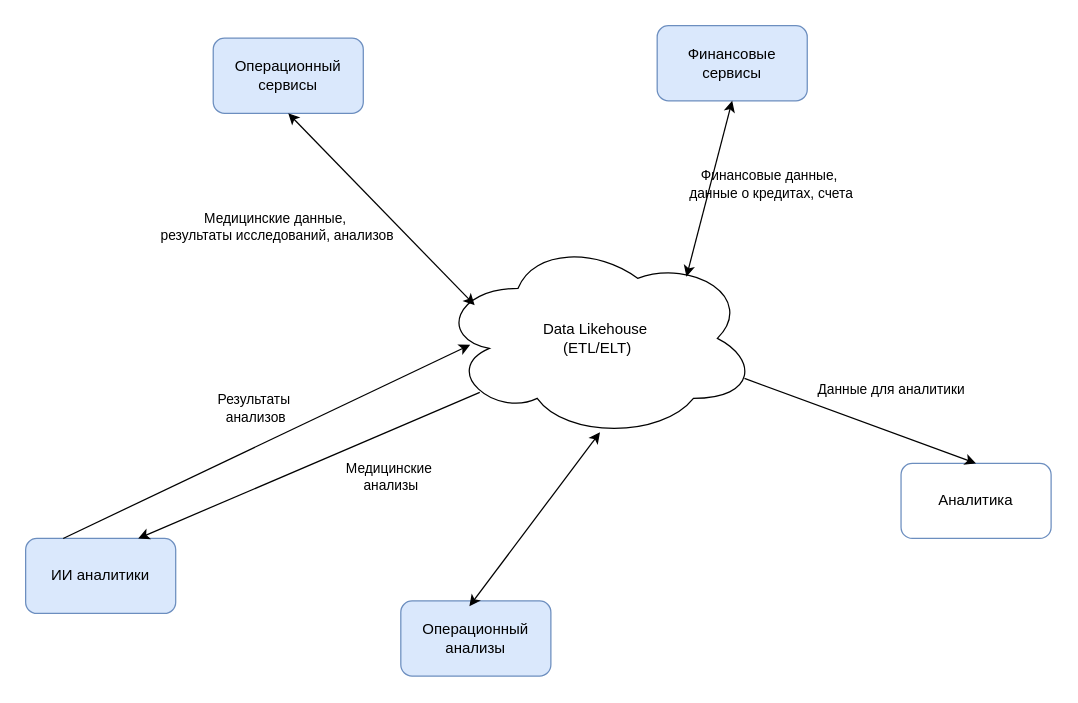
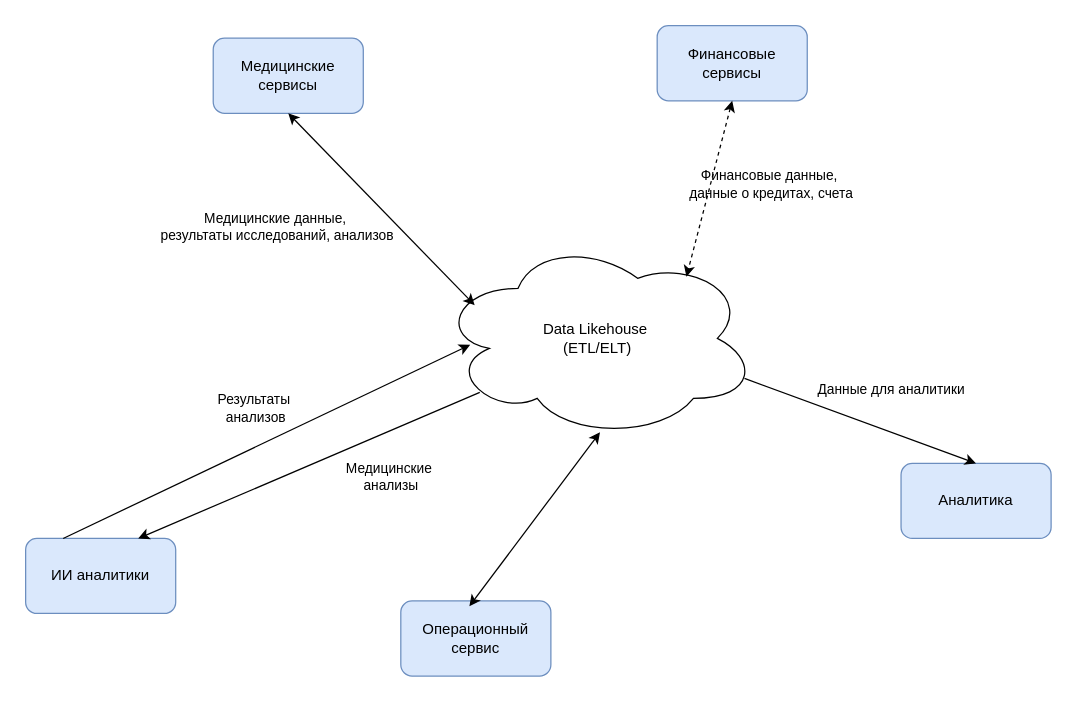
node "Операционный сервисы": label "Операционный сервисы" -> "Медицинские сервисы"
edge "Финансовые сервисы" -- "Data Likehouse (ETL/ELT)": style solid -> dashed
node "Аналитика": fillcolor #ffffff -> #dae8fc
node "Операционный анализы": label "Операционный анализы" -> "Операционный сервис"
